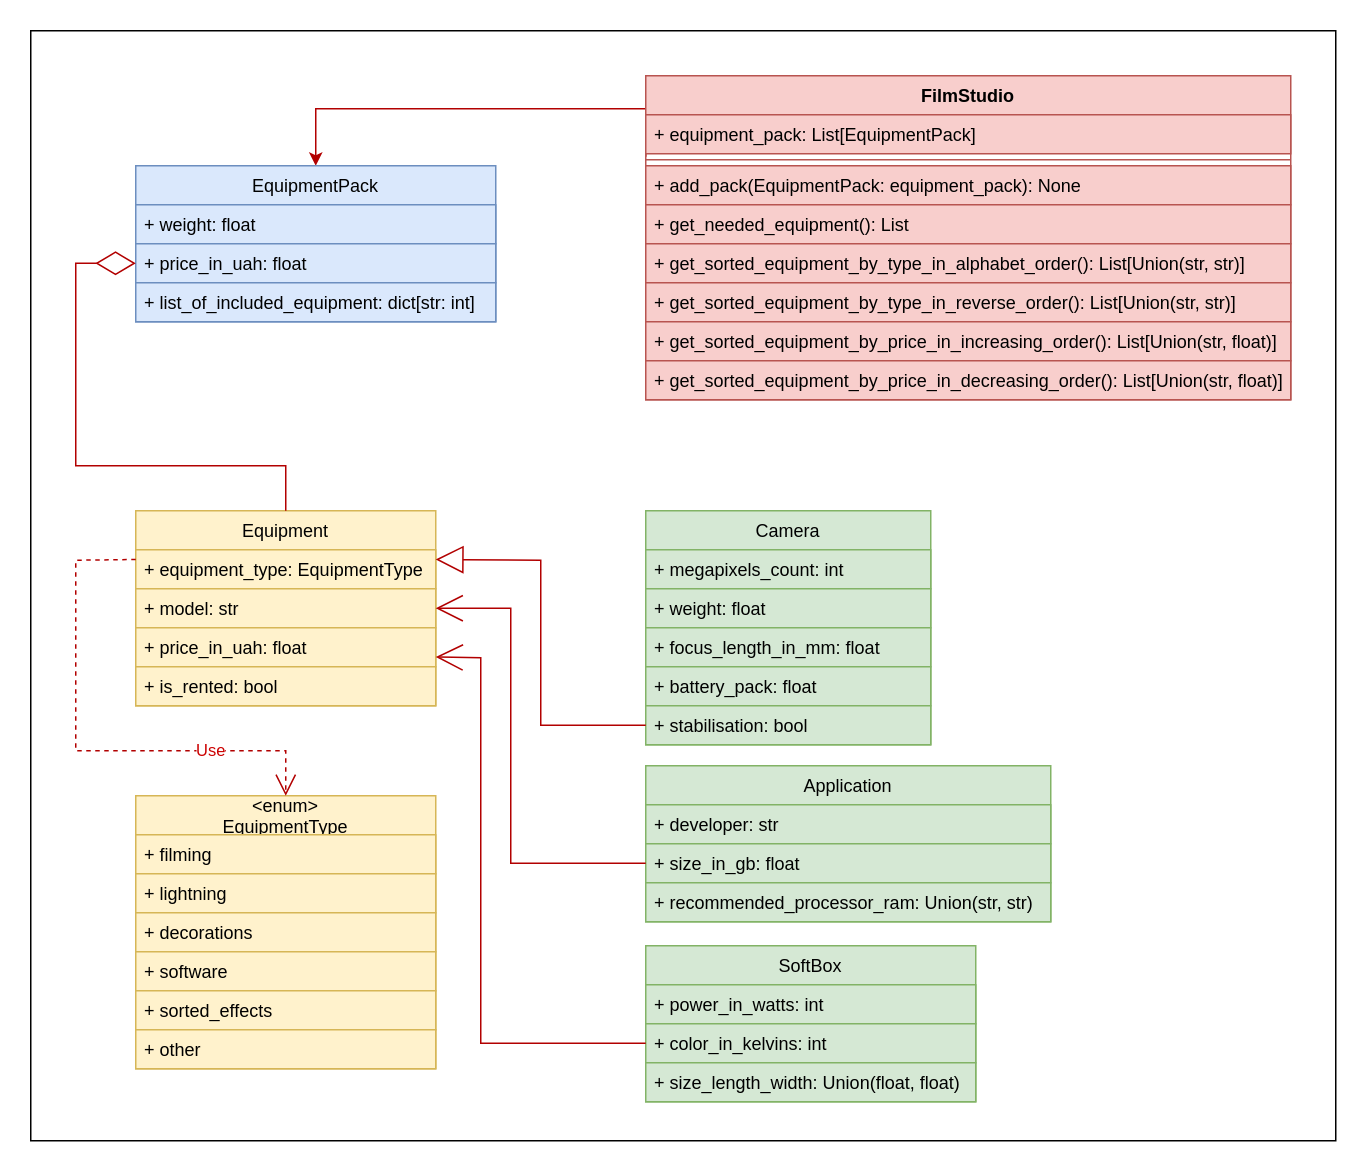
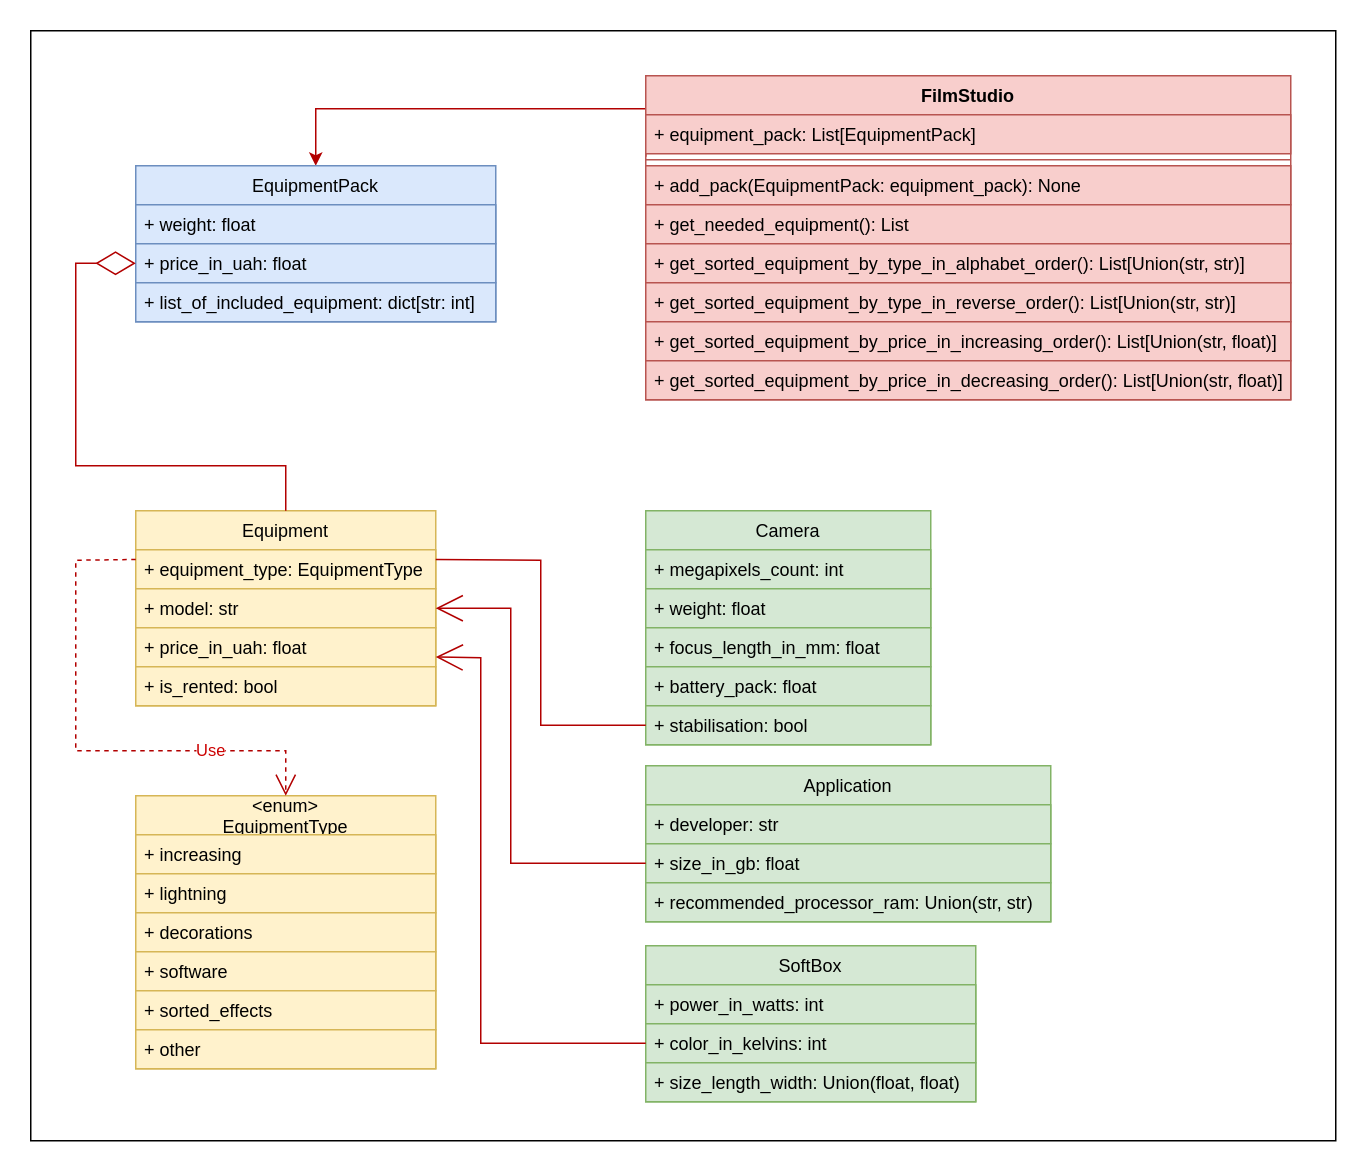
edge "+ stabilisation: bool" -> "Equipment": arrowhead block -> none
node "+ filming": label "+ filming" -> "+ increasing"
